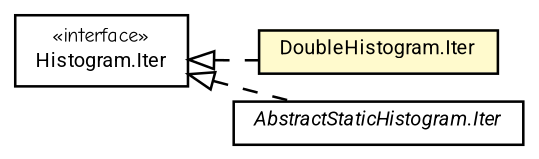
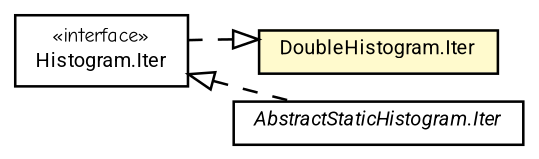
edge "DoubleHistogram.Iter" -> "Histogram.Iter": reversed
